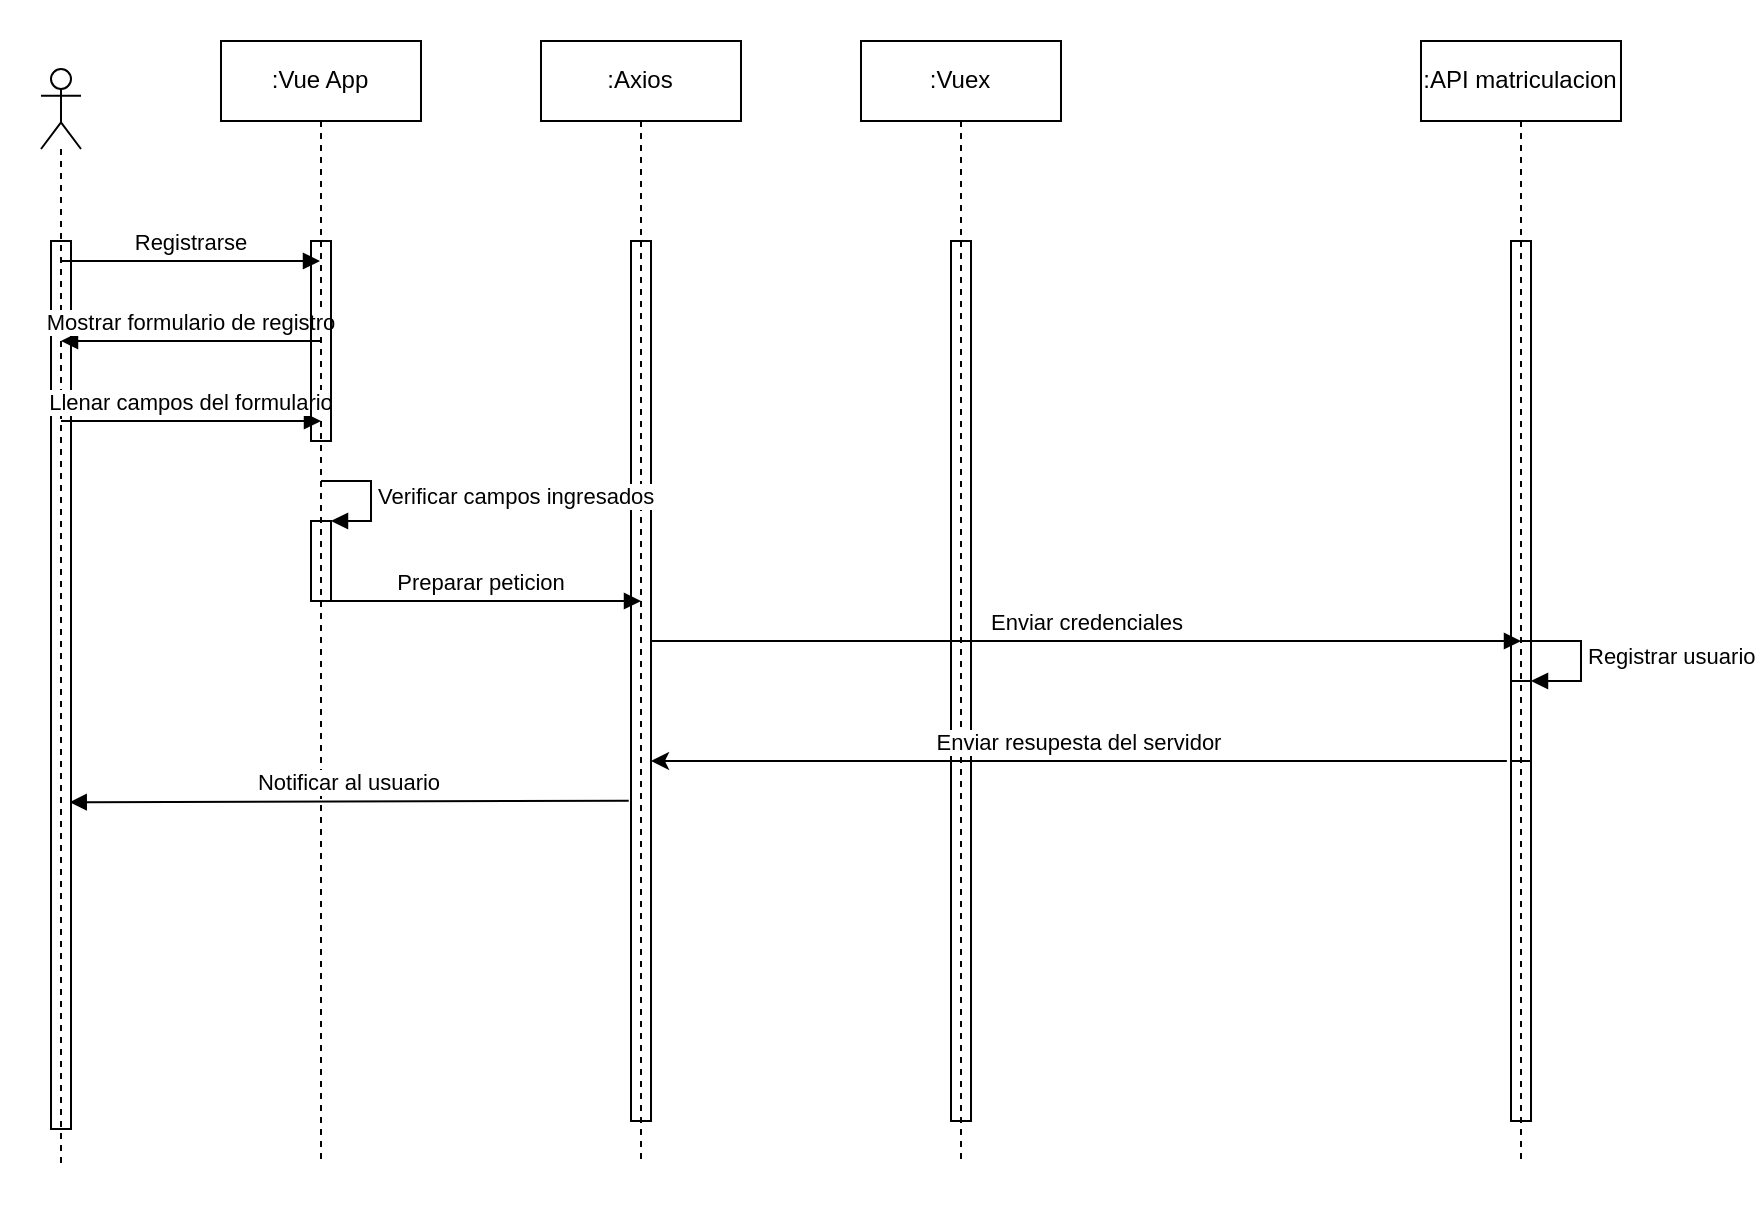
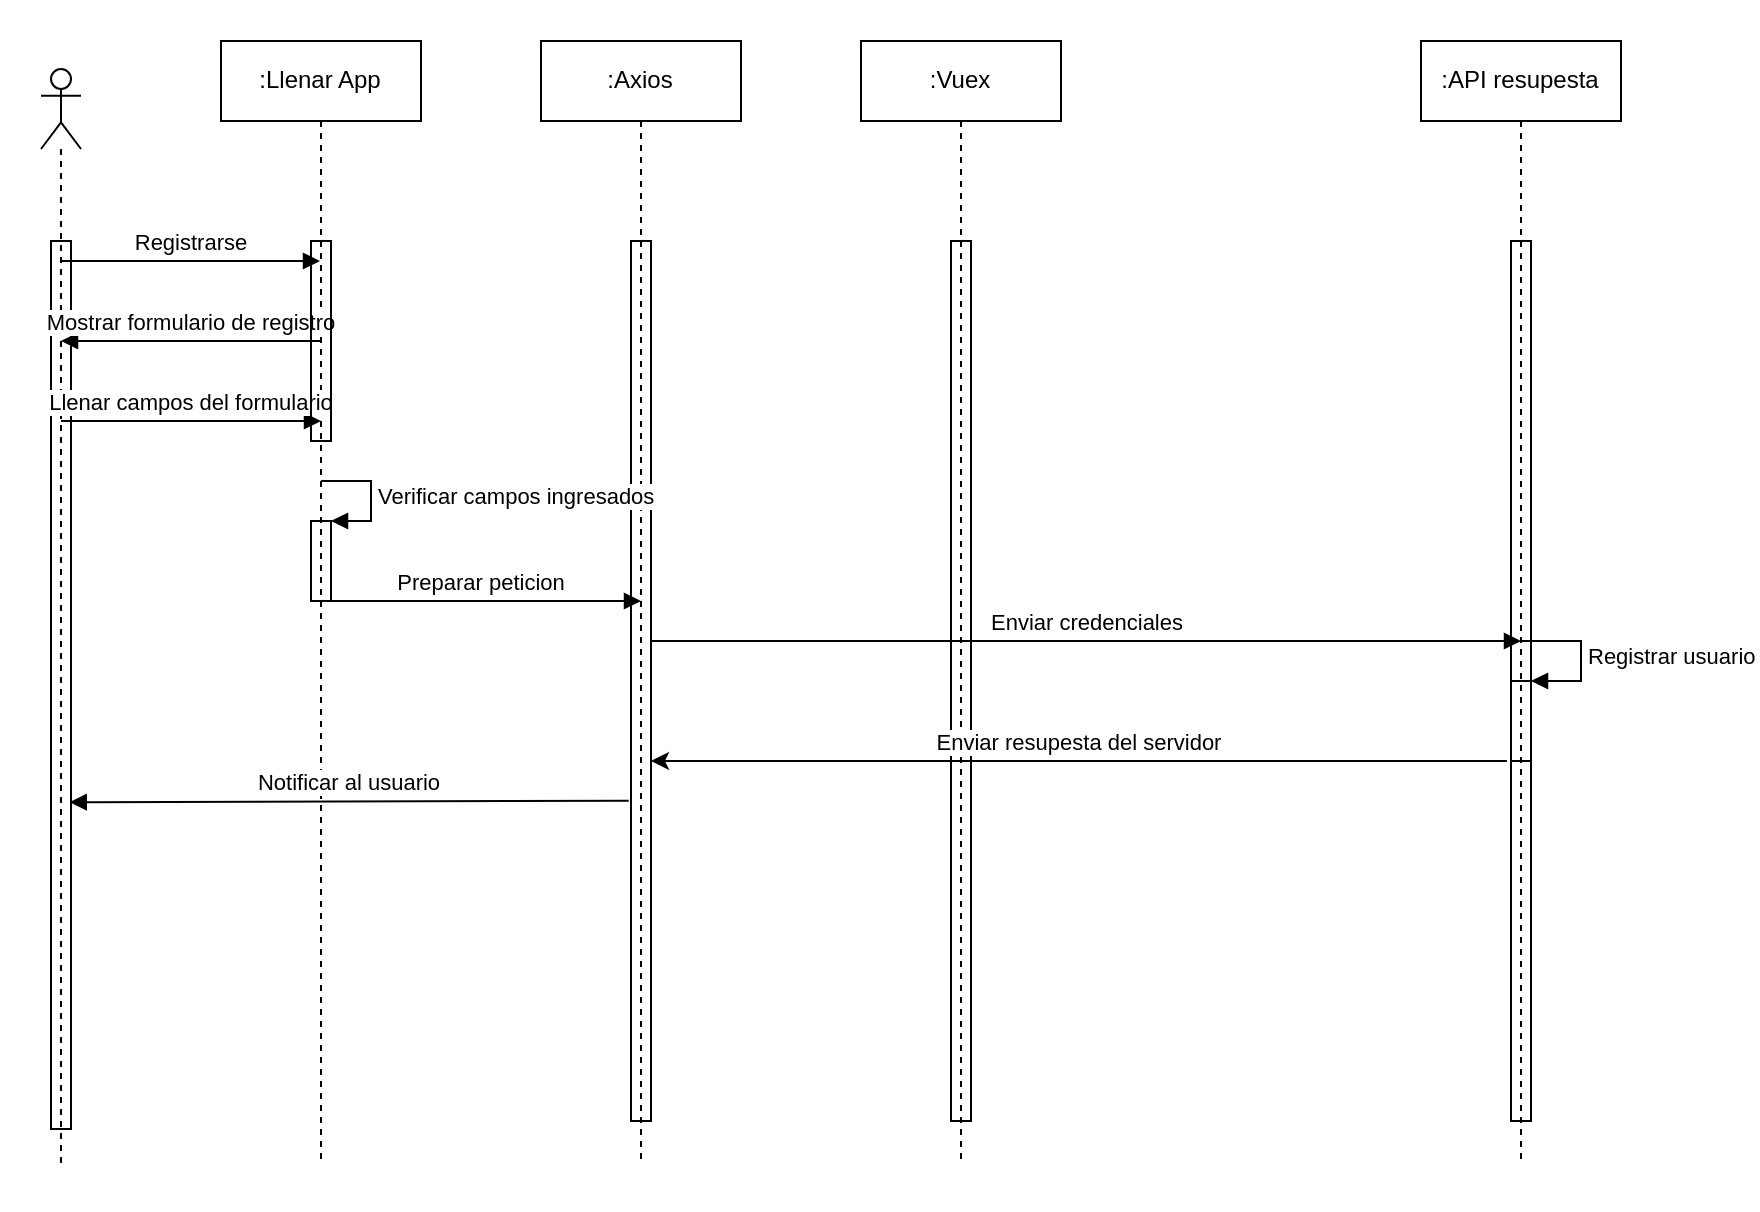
node ":Vue App": label ":Vue App" -> ":Llenar App"
node ":API matriculacion": label ":API matriculacion" -> ":API resupesta"
